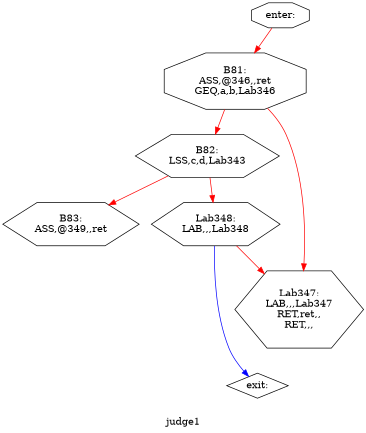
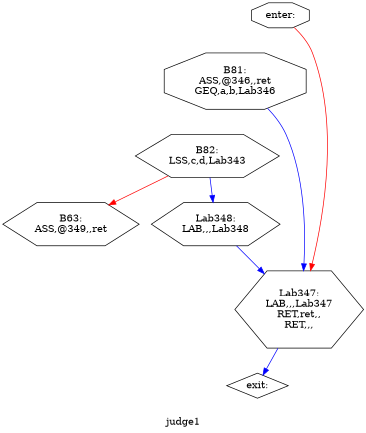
edge "enter:" -> "B81: ASS,@346,,ret GEQ,a,b,Lab346": now "enter:" -> "Lab347: LAB,,,Lab347 RET,ret,, RET,,,"
edge "B81: ASS,@346,,ret GEQ,a,b,Lab346" -> "B82: LSS,c,d,Lab343": removed
edge "B81: ASS,@346,,ret GEQ,a,b,Lab346" -> "Lab347: LAB,,,Lab347 RET,ret,, RET,,,": color red -> blue
edge "B82: LSS,c,d,Lab343" -> "Lab348: LAB,,,Lab348": color red -> blue
node "B83: ASS,@349,,ret": label "B83: ASS,@349,,ret" -> "B63: ASS,@349,,ret"
edge "Lab348: LAB,,,Lab348" -> "Lab347: LAB,,,Lab347 RET,ret,, RET,,,": color red -> blue
edge "Lab348: LAB,,,Lab348" -> "exit:": now "Lab347: LAB,,,Lab347 RET,ret,, RET,,," -> "exit:"
